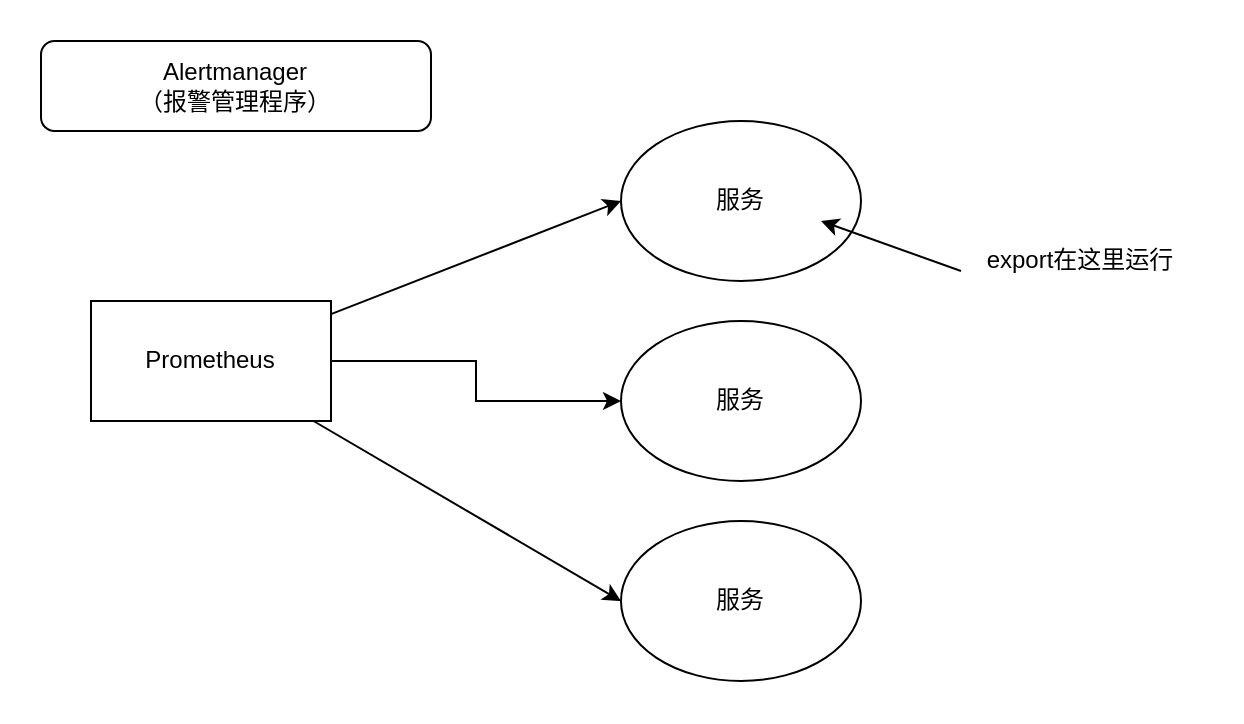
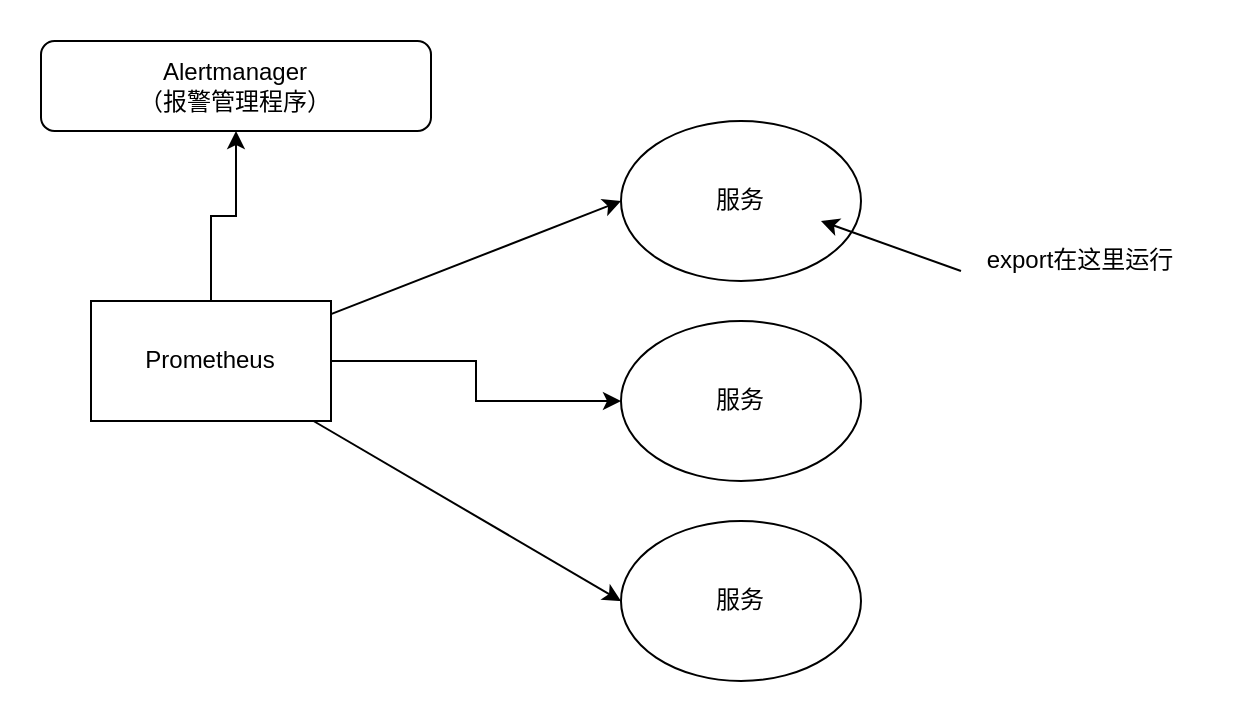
edge "Prometheus" -> "Alertmanager （报警管理程序）": added
